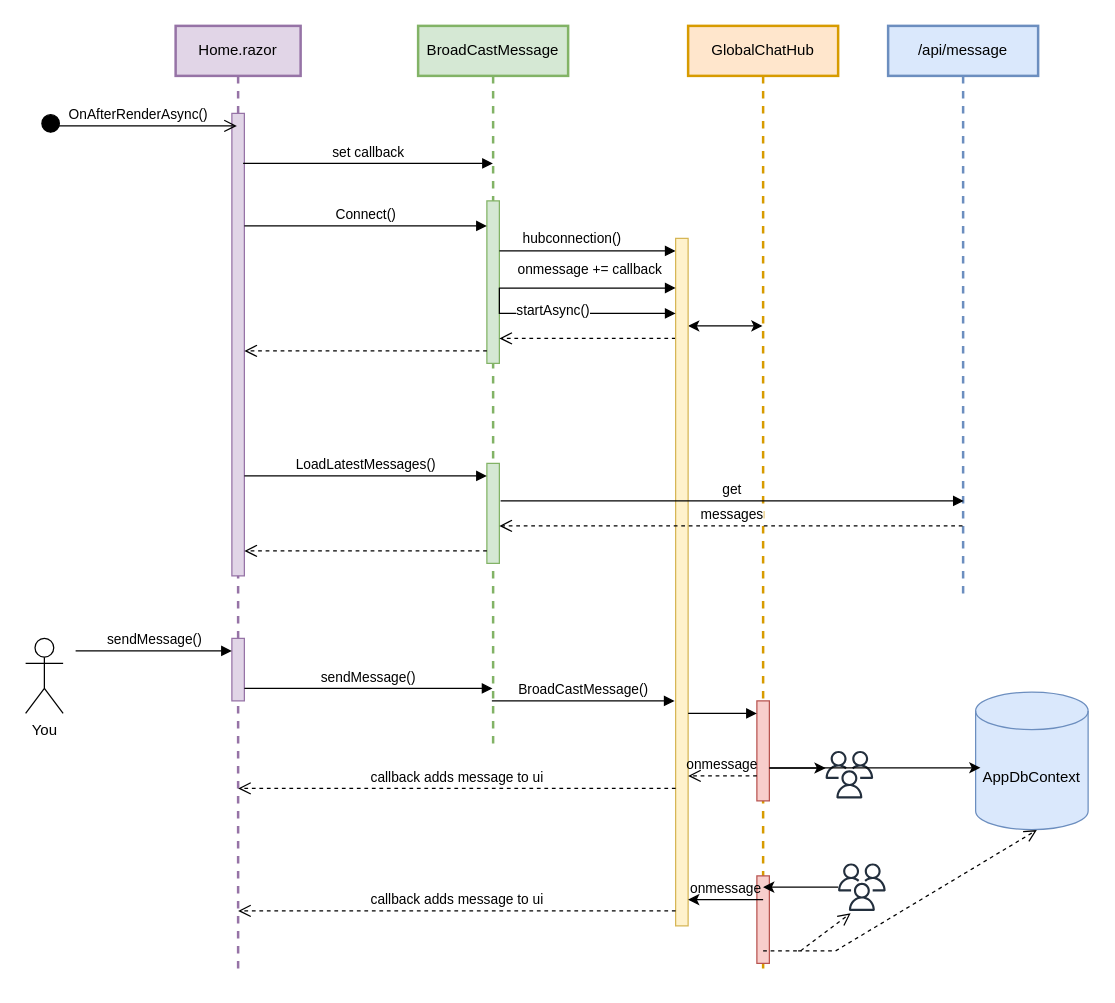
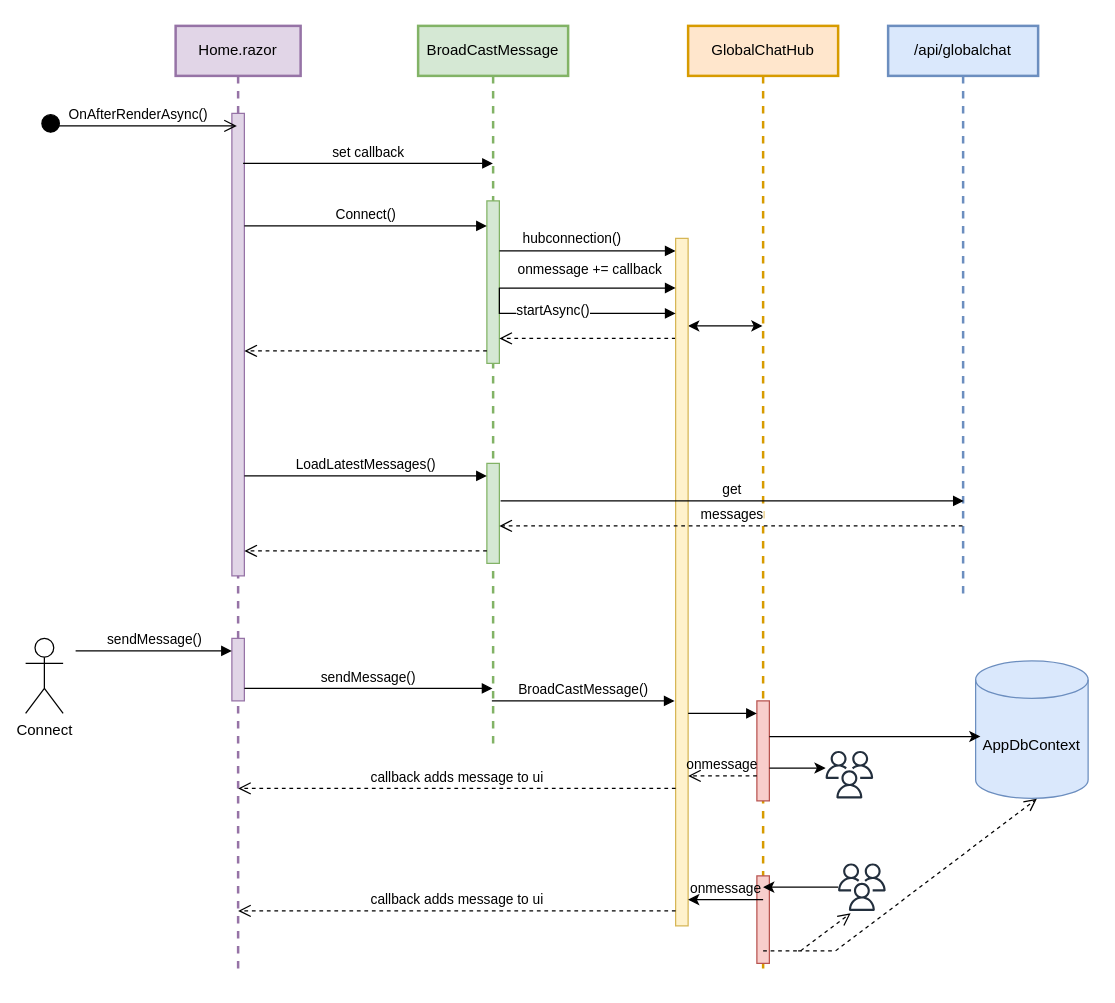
node "/api/message": label "/api/message" -> "/api/globalchat"
node "You": label "You" -> "Connect"
node "AppDbContext": moved (1032, 761) -> (1032, 729)
